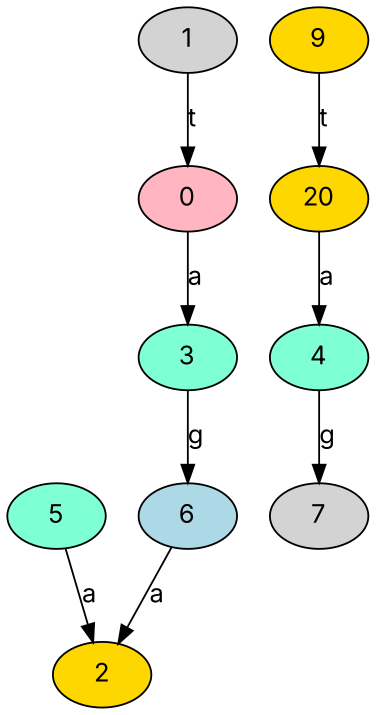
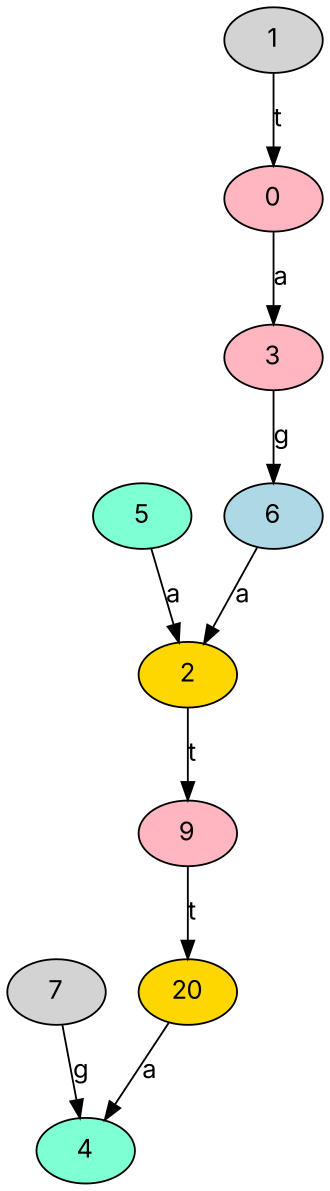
node "9": fillcolor gold -> lightpink
node "3": fillcolor aquamarine -> lightpink
edge "4" -> "7": reversed
edge "2" -> "9": added, label "t"
